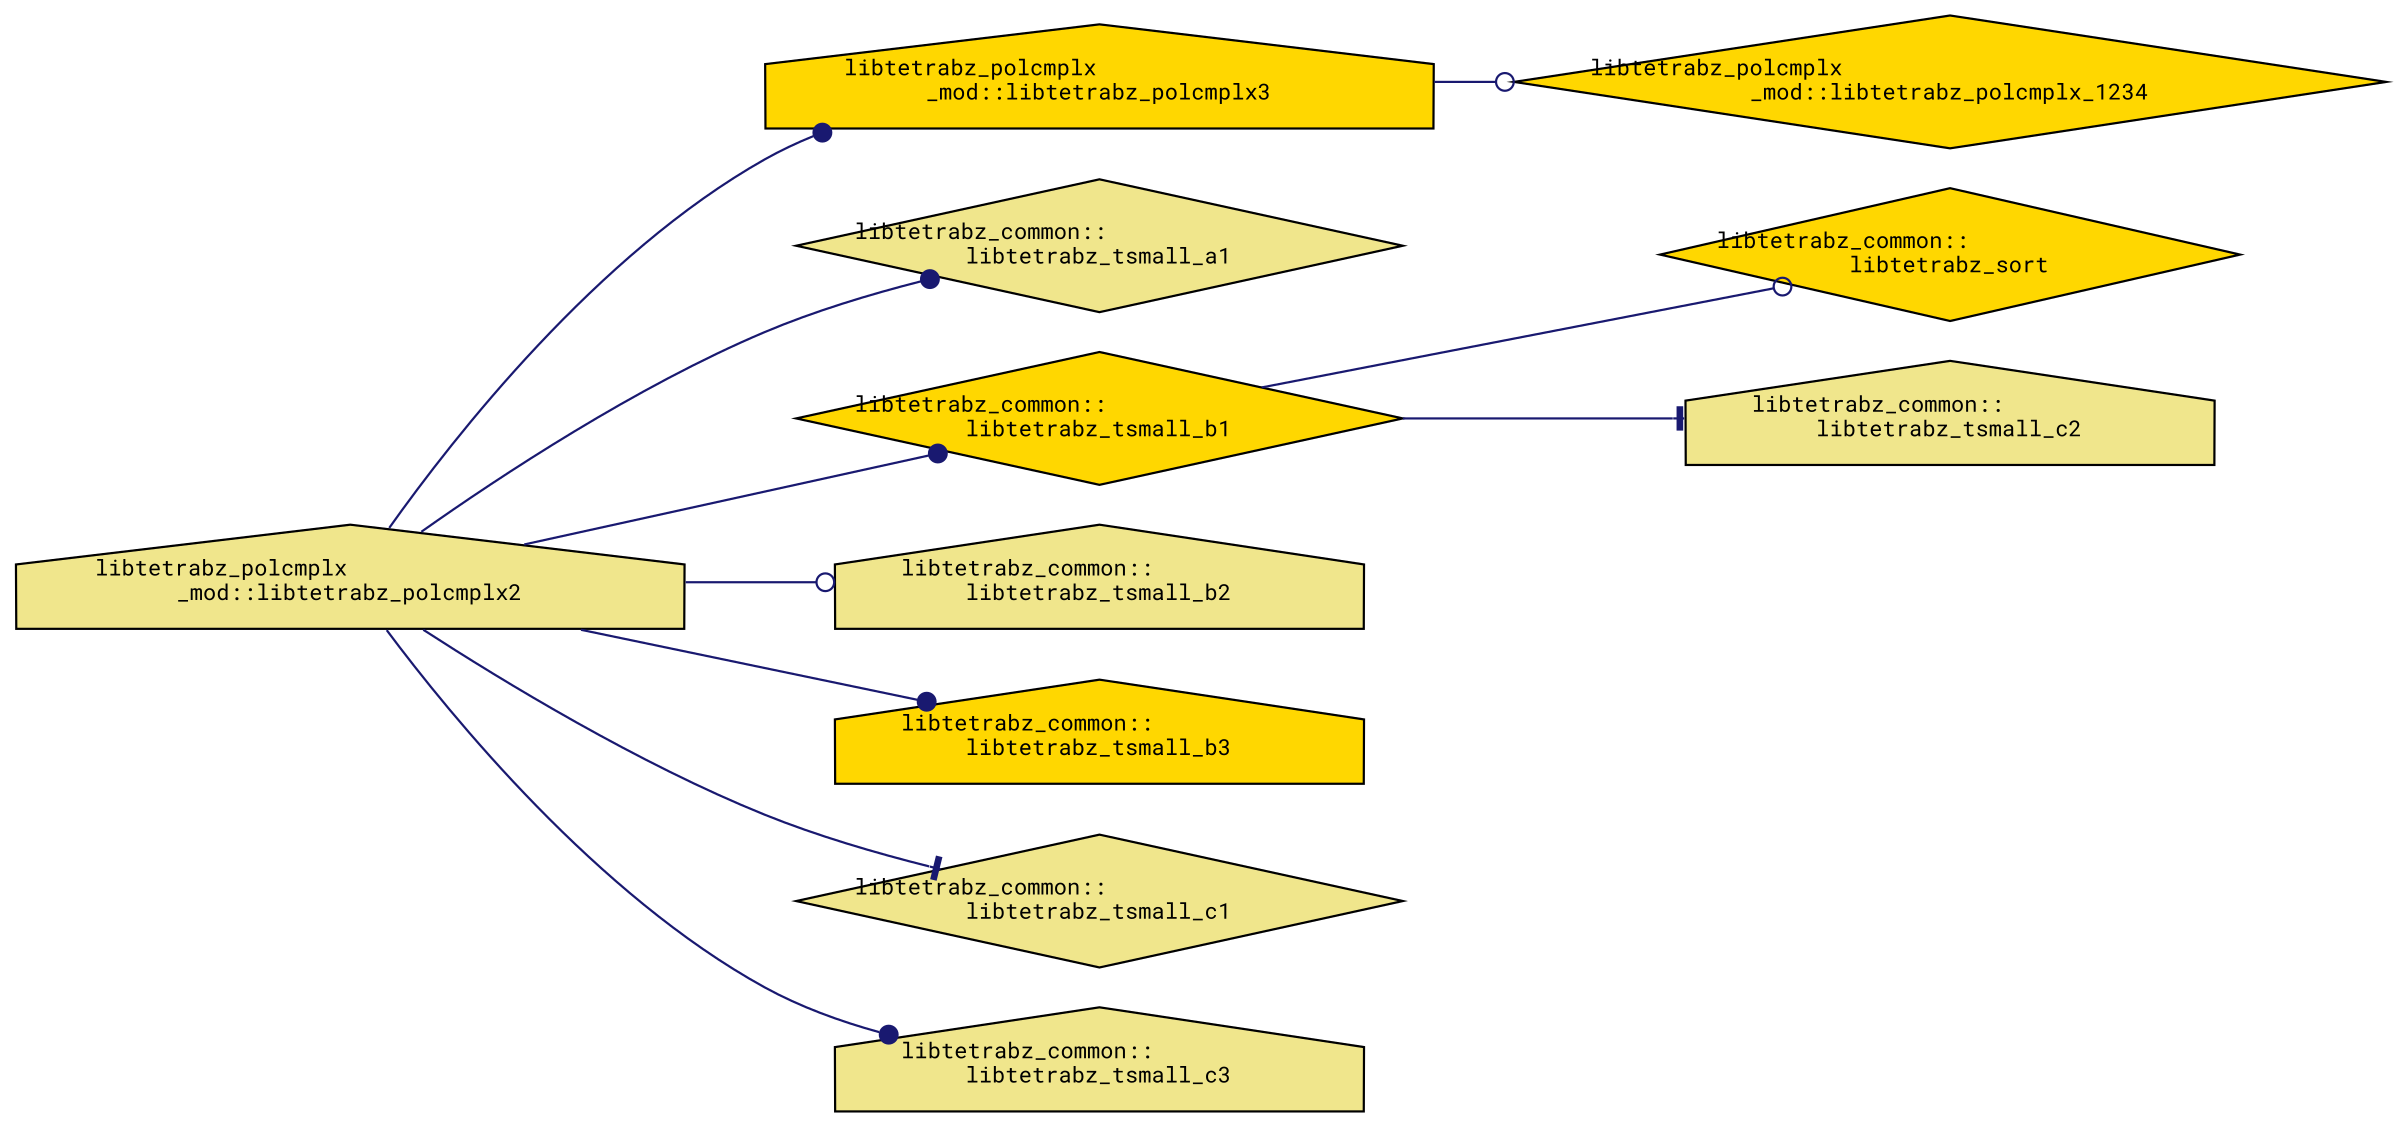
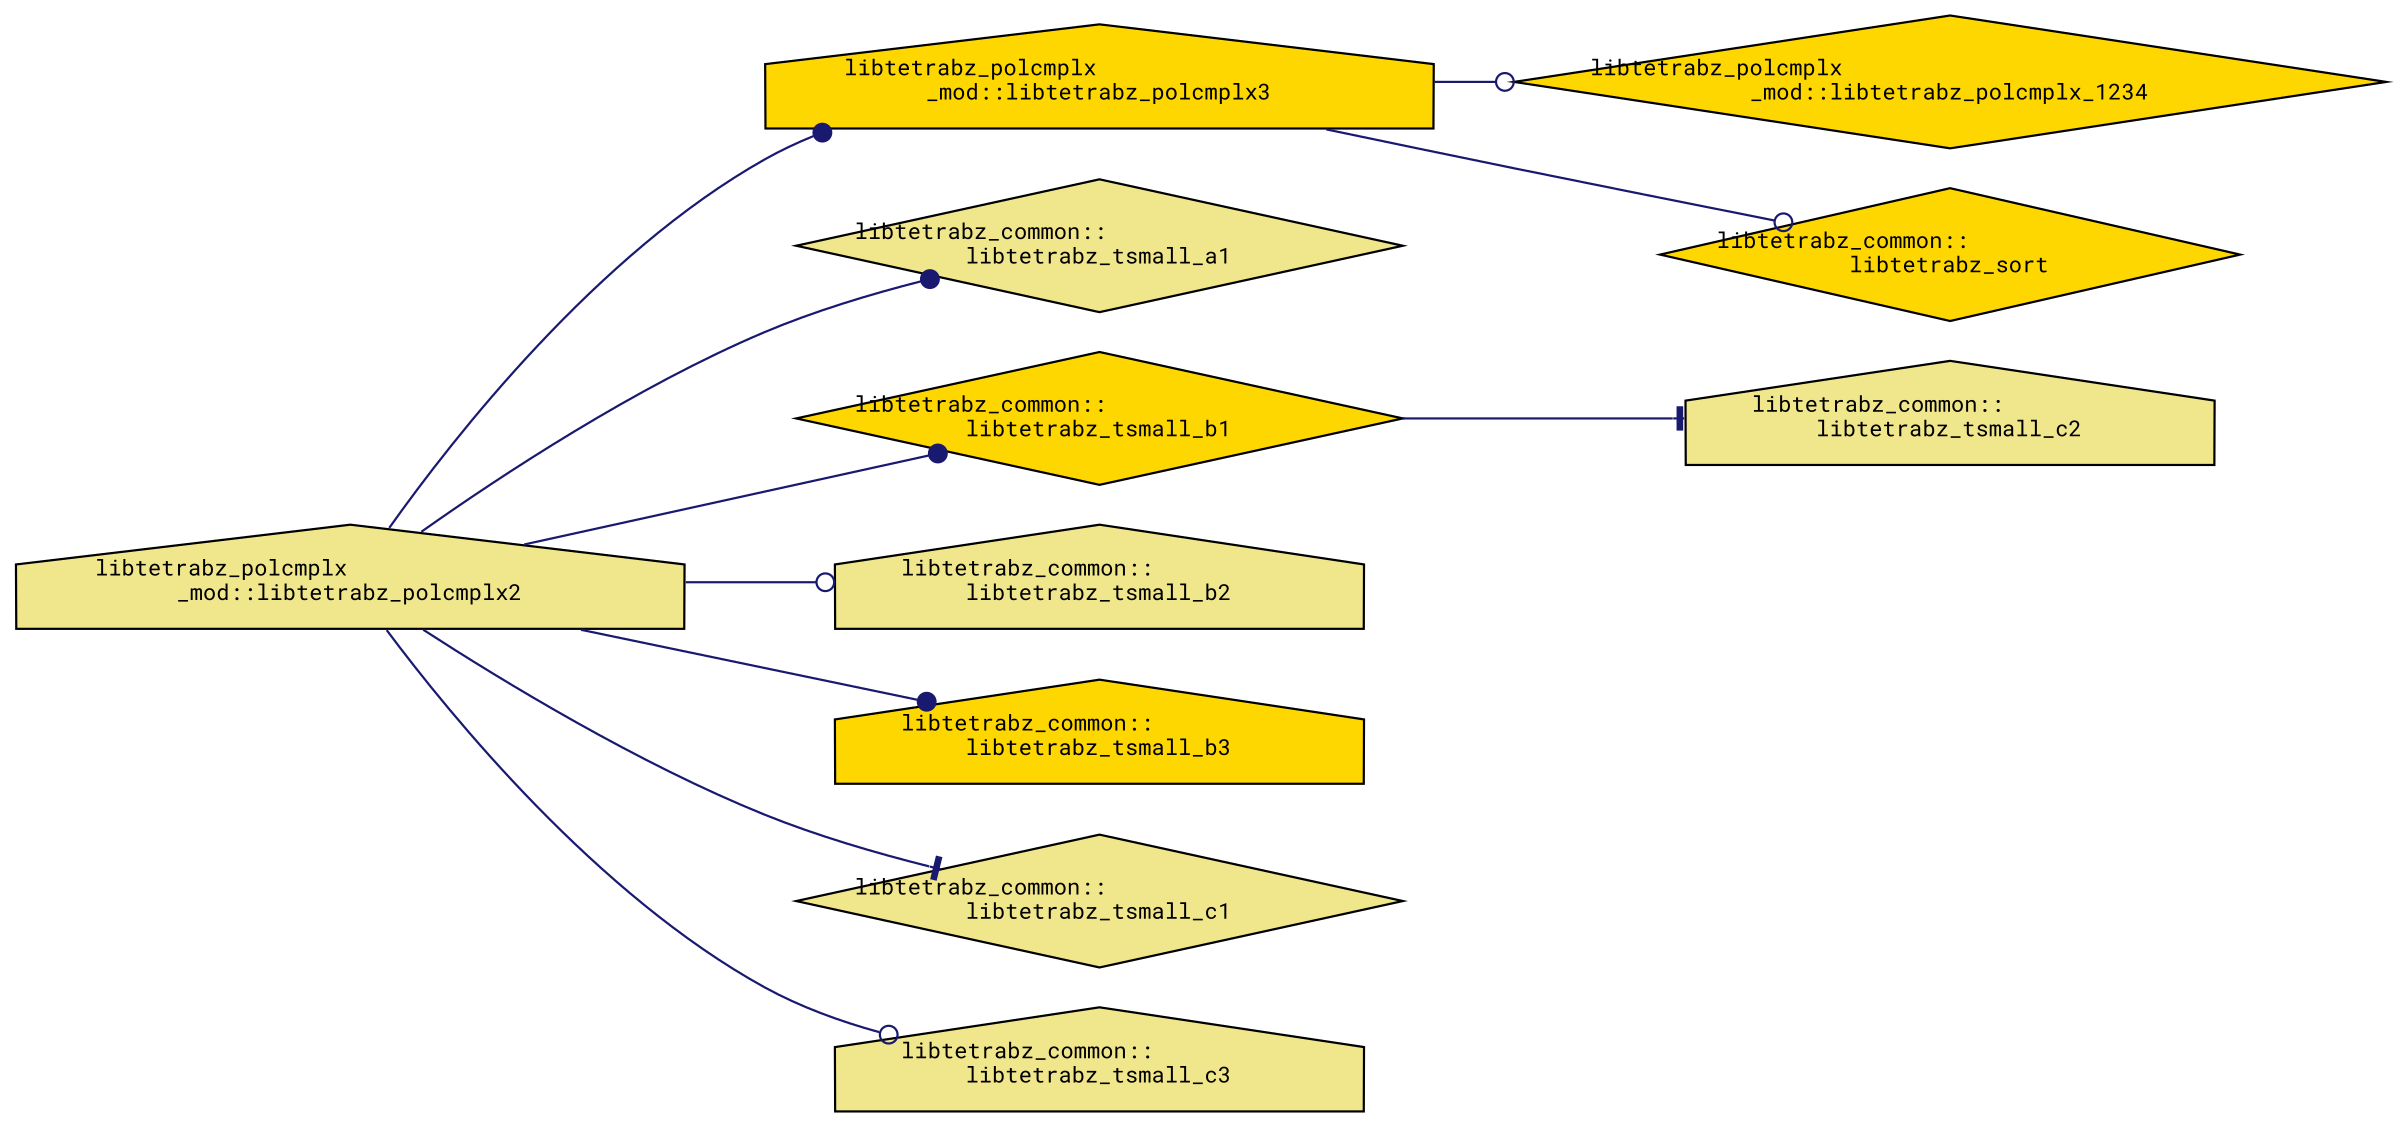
edge "libtetrabz_common:: libtetrabz_tsmall_b1" -> "libtetrabz_common:: libtetrabz_sort": now "libtetrabz_polcmplx _mod::libtetrabz_polcmplx3" -> "libtetrabz_common:: libtetrabz_sort"
edge "libtetrabz_polcmplx _mod::libtetrabz_polcmplx2" -> "libtetrabz_common:: libtetrabz_tsmall_c3": arrowhead dot -> odot
